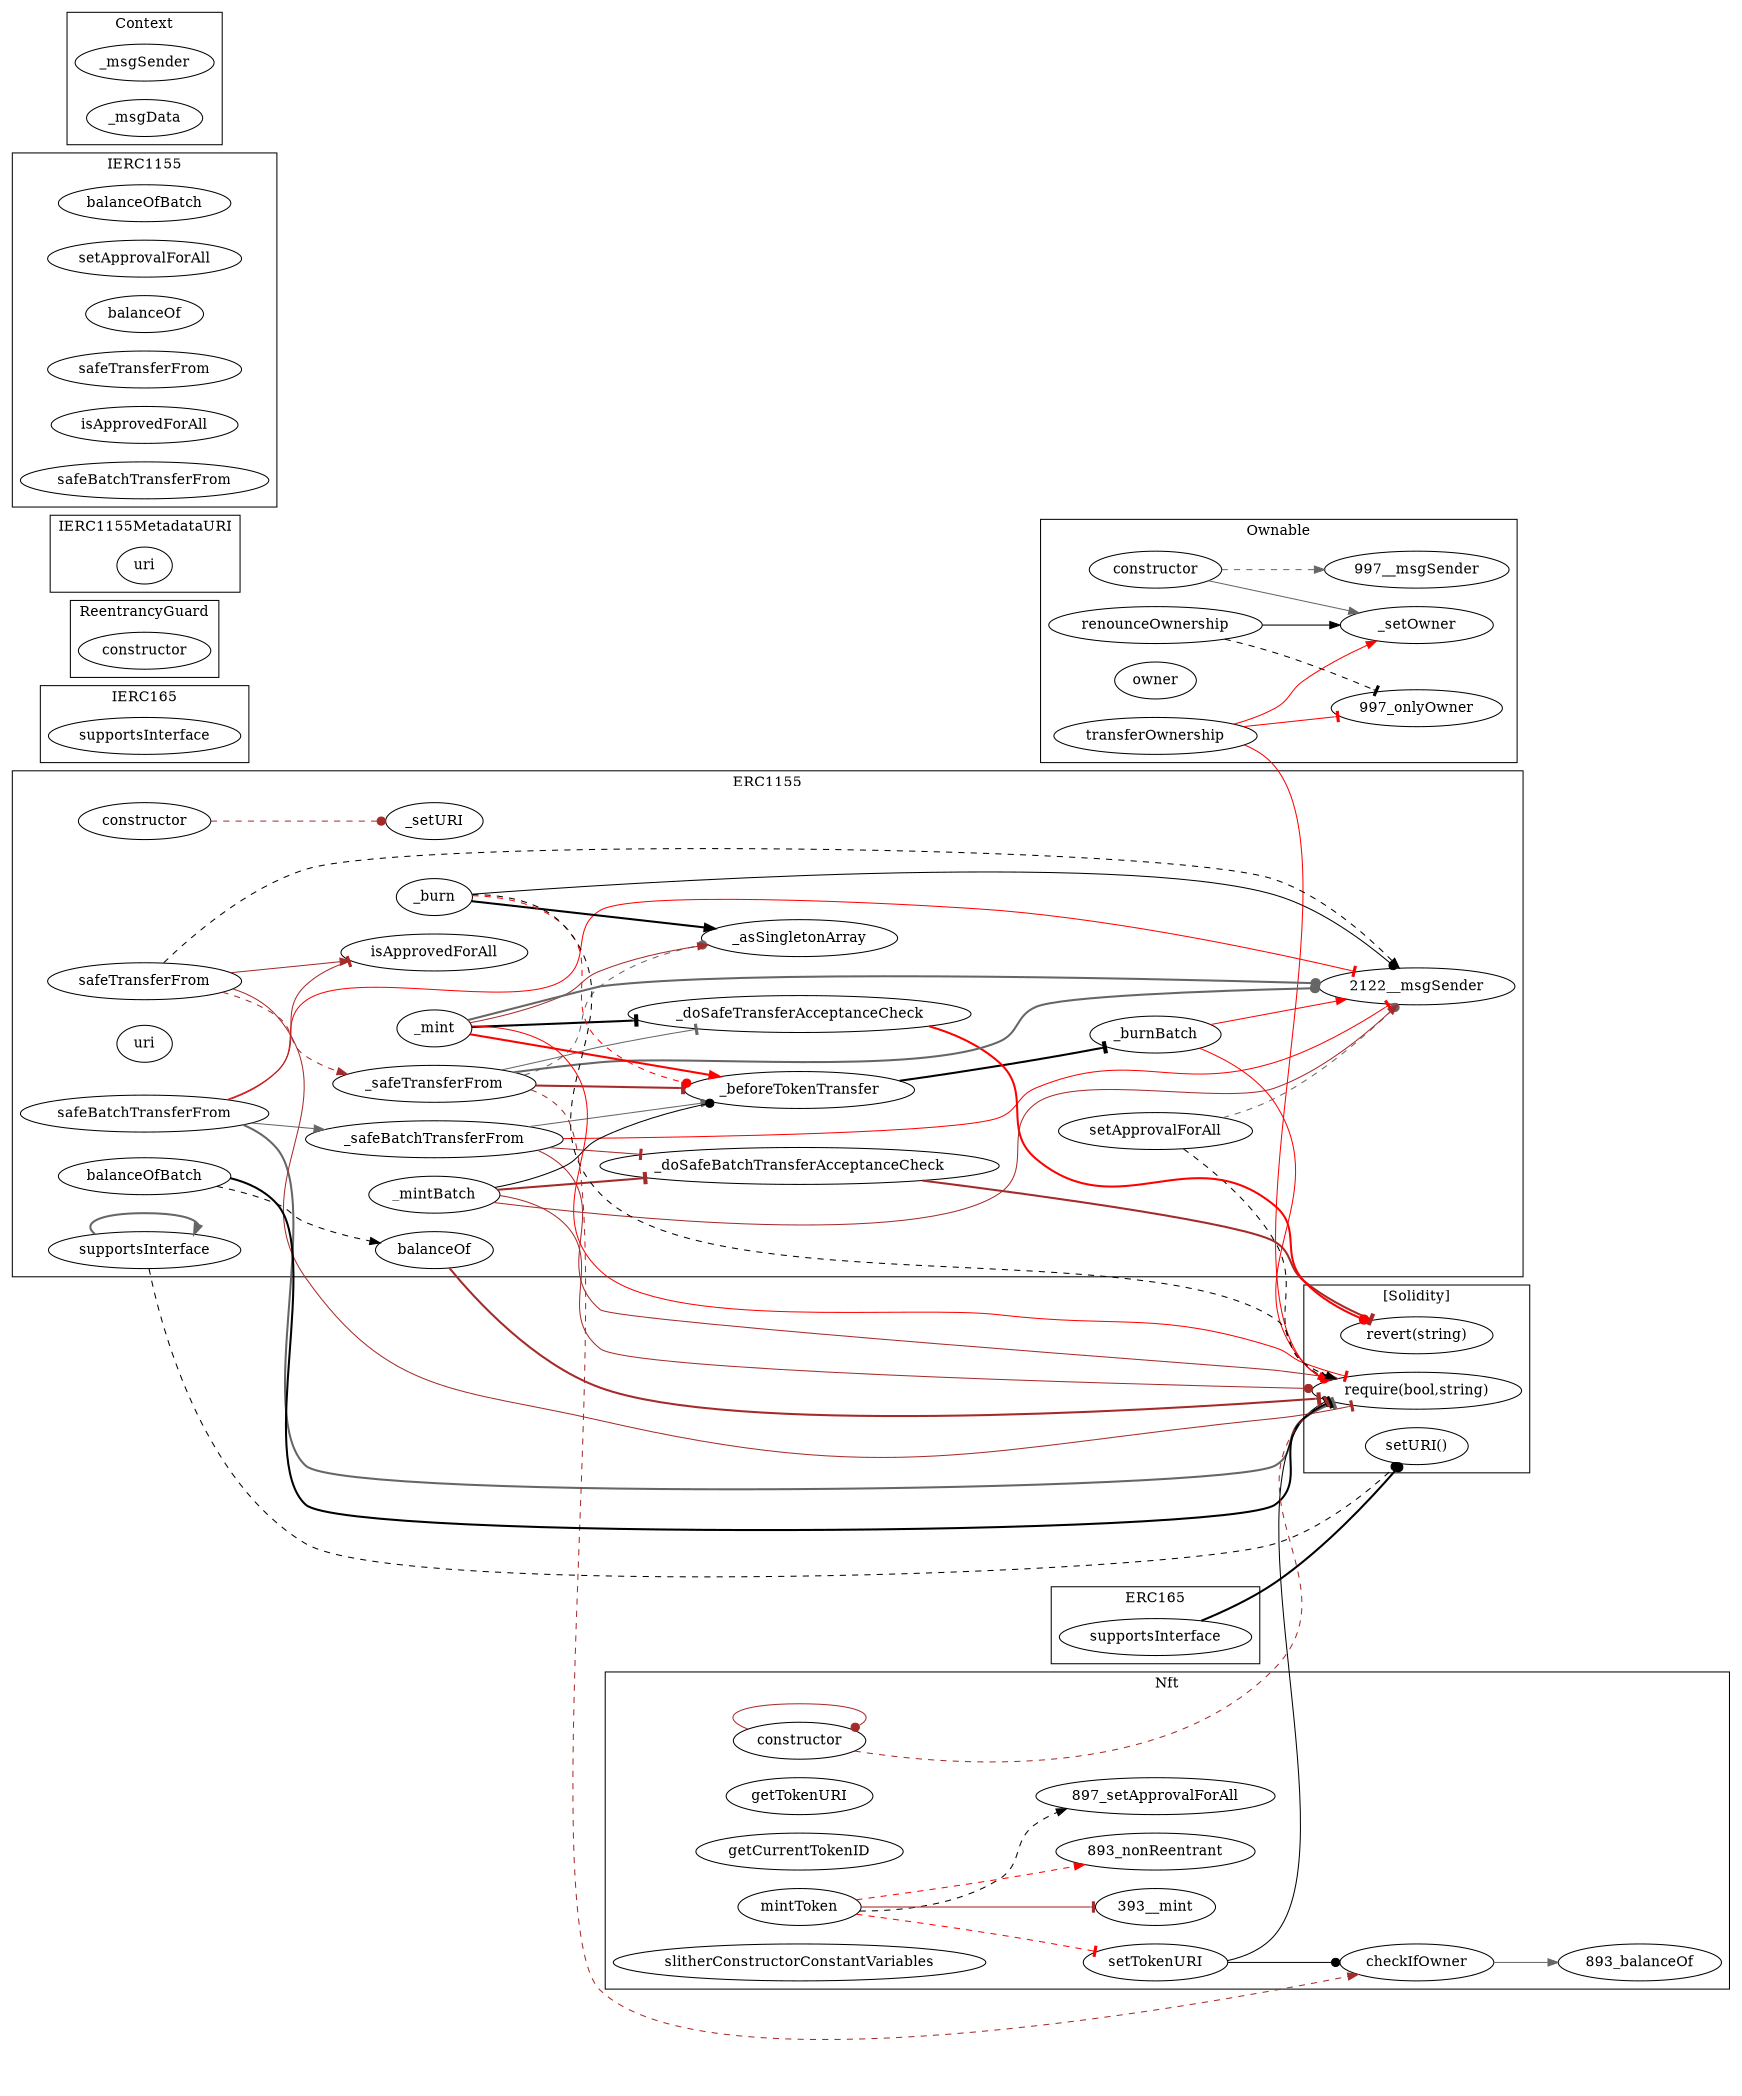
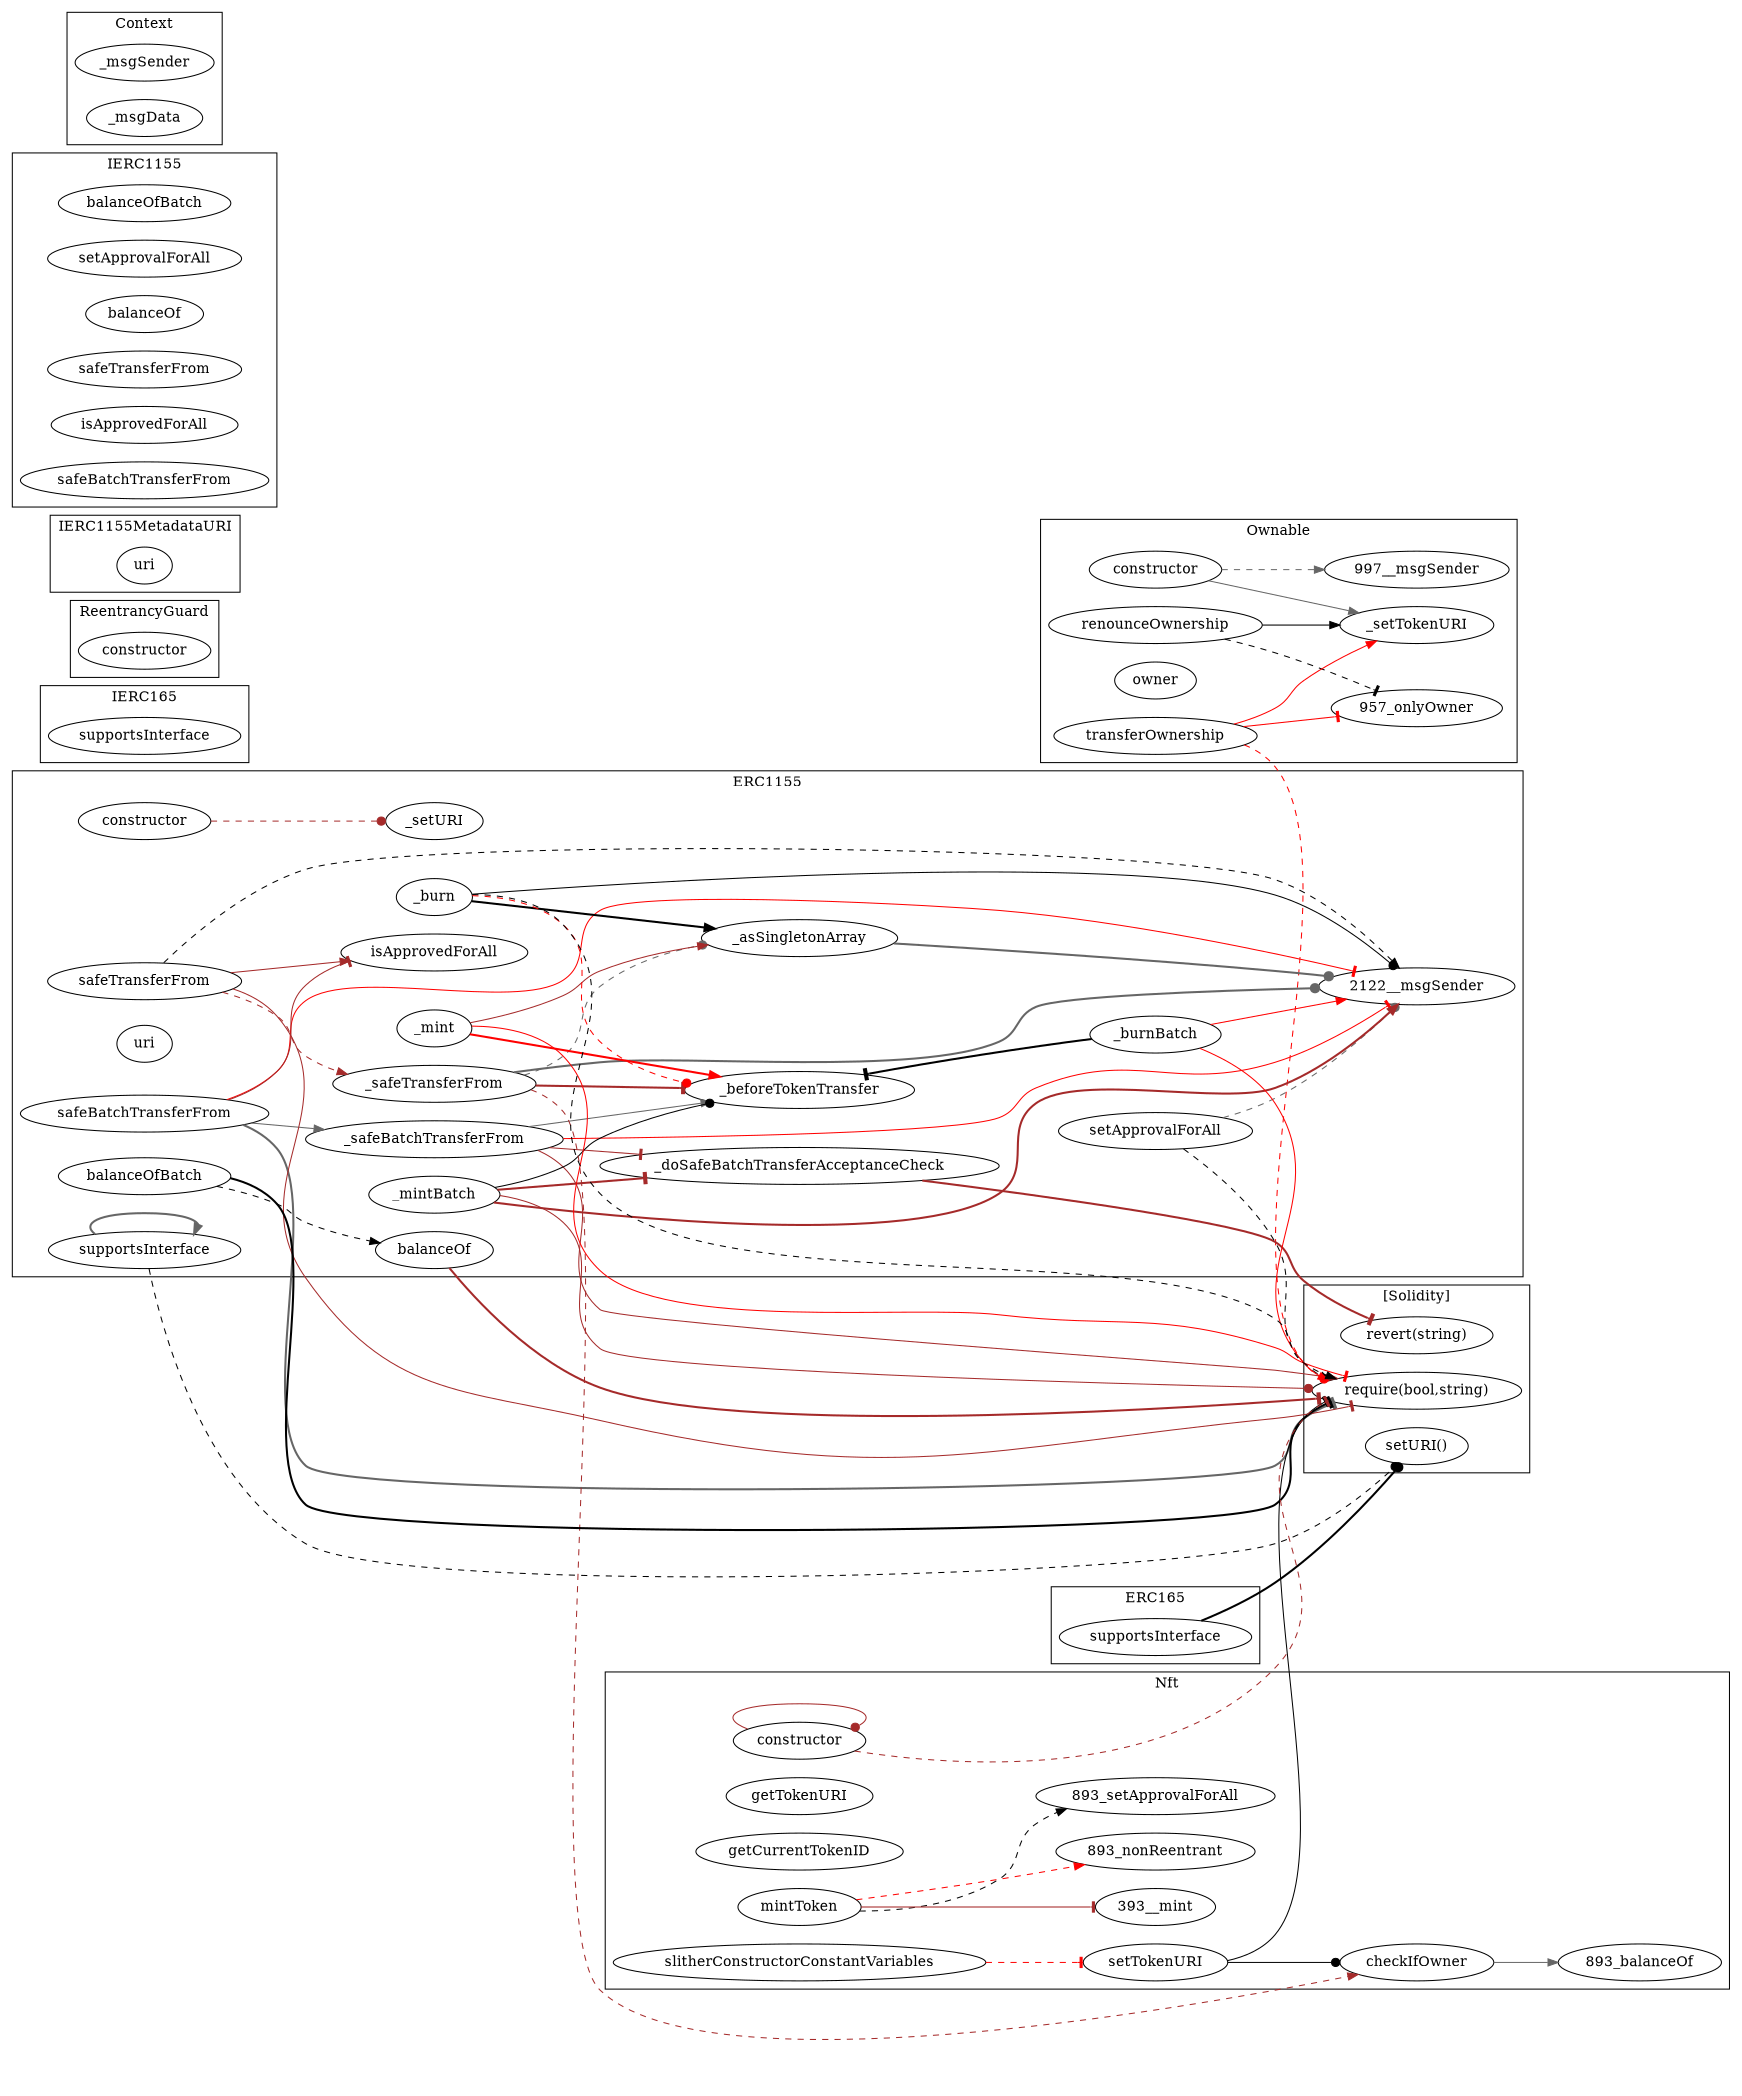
node "_setOwner": label "_setOwner" -> "_setTokenURI"
node "997_onlyOwner": label "997_onlyOwner" -> "957_onlyOwner"
edge "_mint" -> "2122__msgSender": now "_asSingletonArray" -> "2122__msgSender"
node "_doSafeTransferAcceptanceCheck": removed
edge "transferOwnership" -> "require(bool,string)": style solid -> dashed
edge "_beforeTokenTransfer" -> "_burnBatch": reversed
edge "_mintBatch" -> "2122__msgSender": style solid -> bold
node "897_setApprovalForAll": label "897_setApprovalForAll" -> "893_setApprovalForAll"
edge "mintToken" -> "setTokenURI": now "slitherConstructorConstantVariables" -> "setTokenURI"
